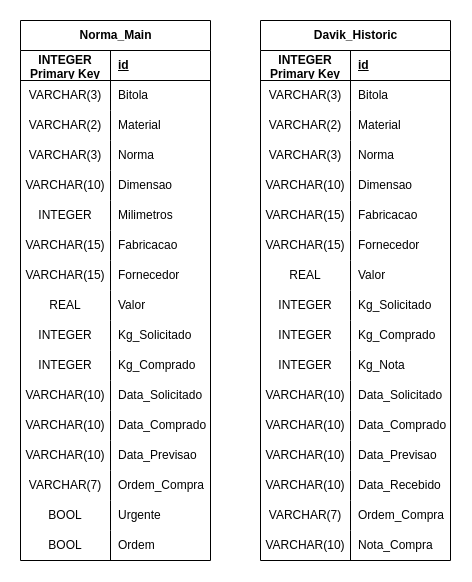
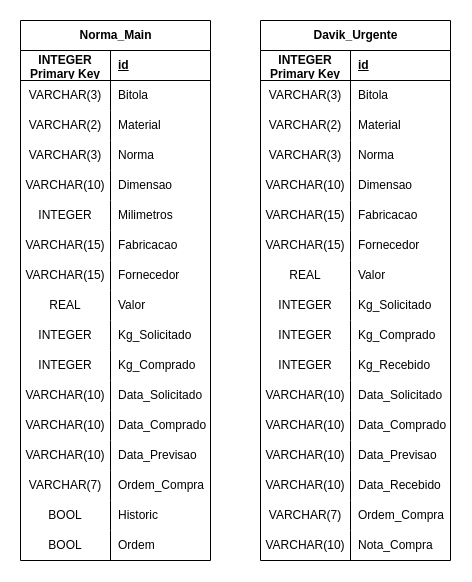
node "Davik_Historic": label "Davik_Historic" -> "Davik_Urgente"
node "Kg_Nota": label "Kg_Nota" -> "Kg_Recebido"
node "Urgente": label "Urgente" -> "Historic"
